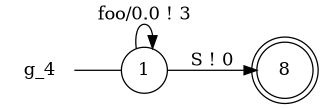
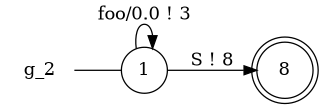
edge "1" -> "8": label "S ! 0" -> "S ! 8"
node "g_4": label "g_4" -> "g_2"
